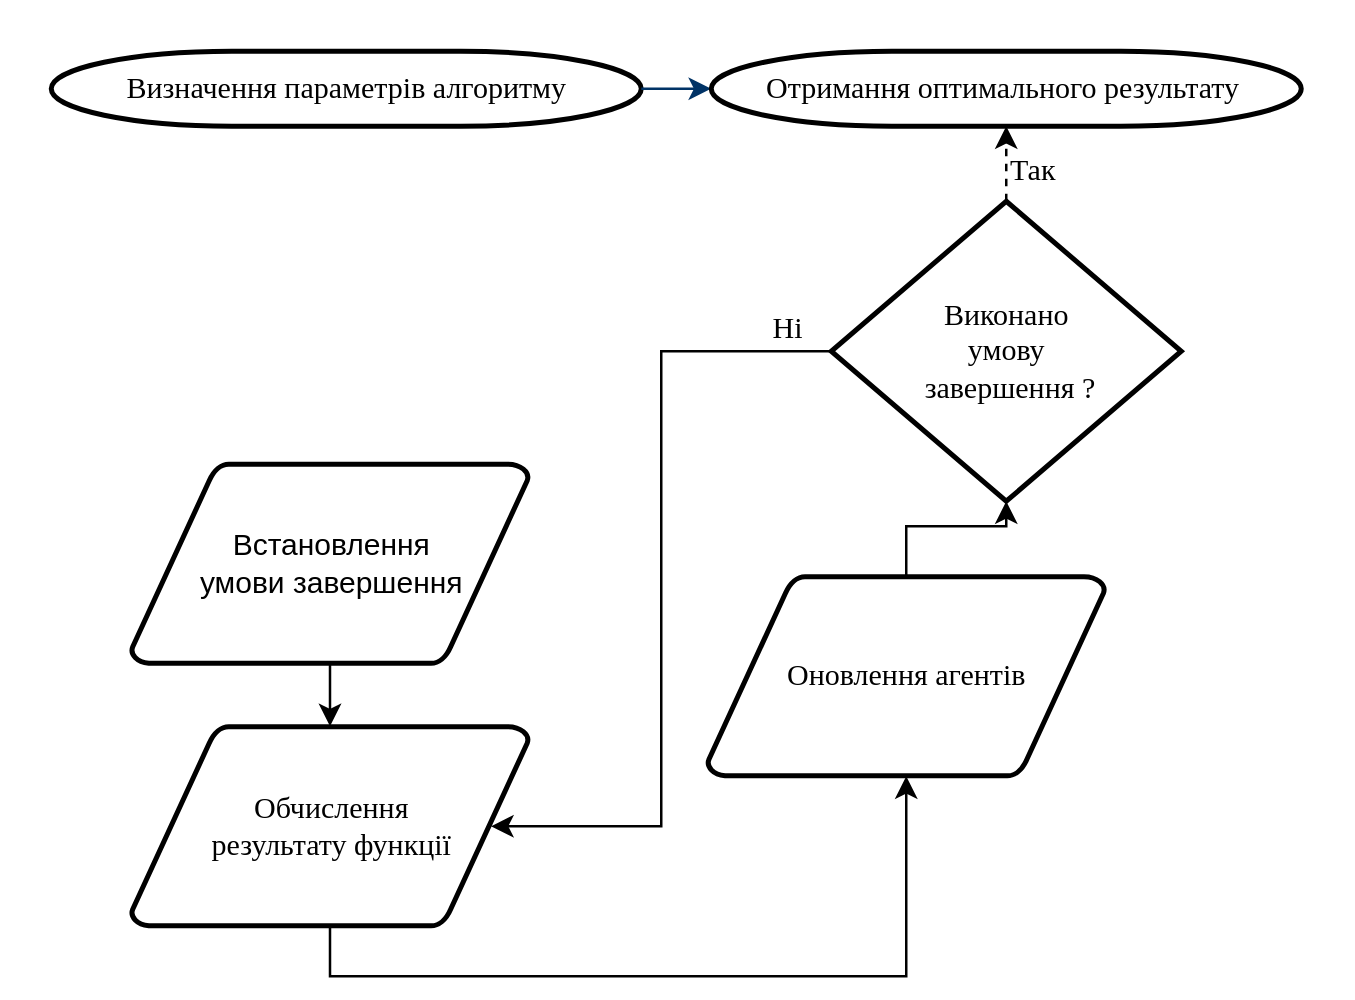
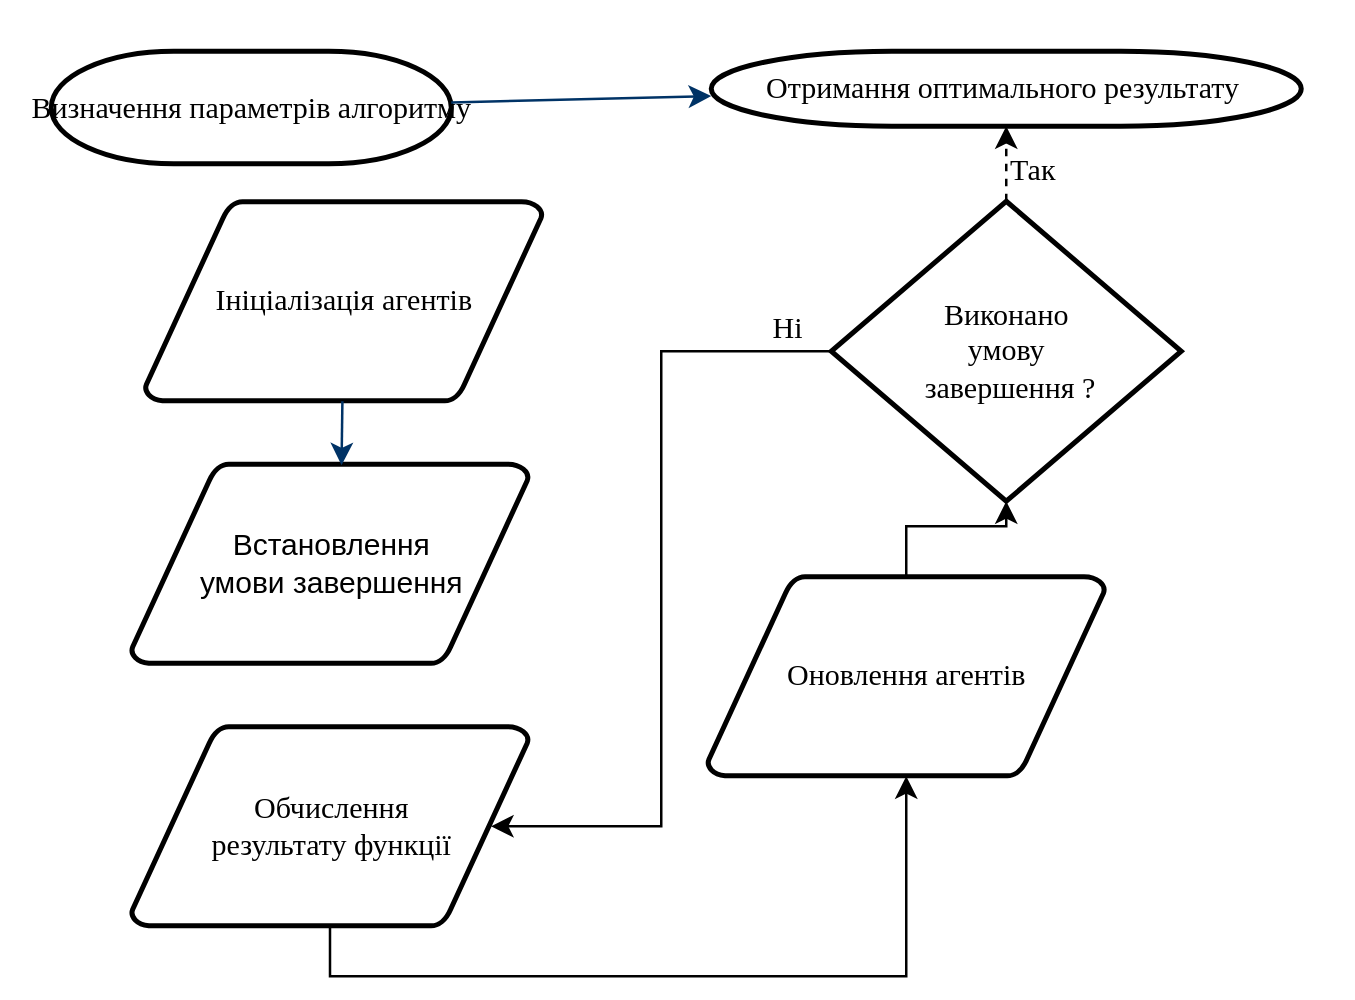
node "Визначення параметрів алгоритму": size 590x75 -> 400x113
node "Ініціалізація агентів": added
edge "Ініціалізація агентів" -> "Встановлення умови завершення": added
edge "Встановлення умови завершення" -> "Обчислення результату функції": removed
